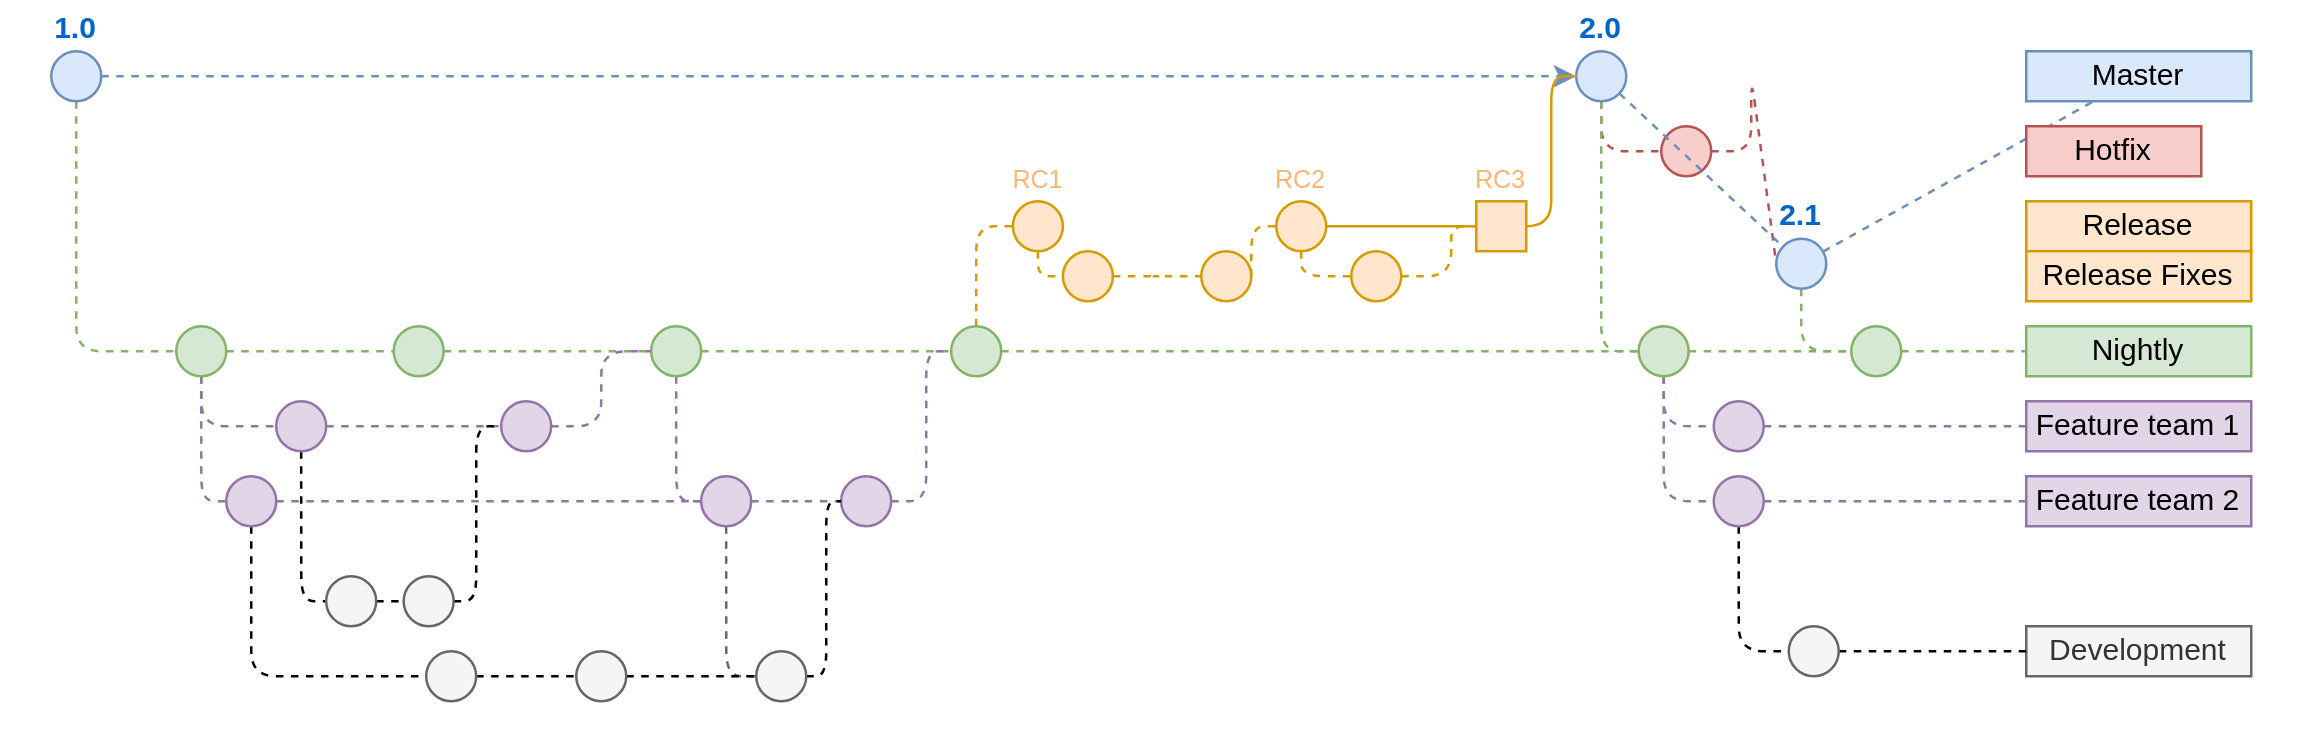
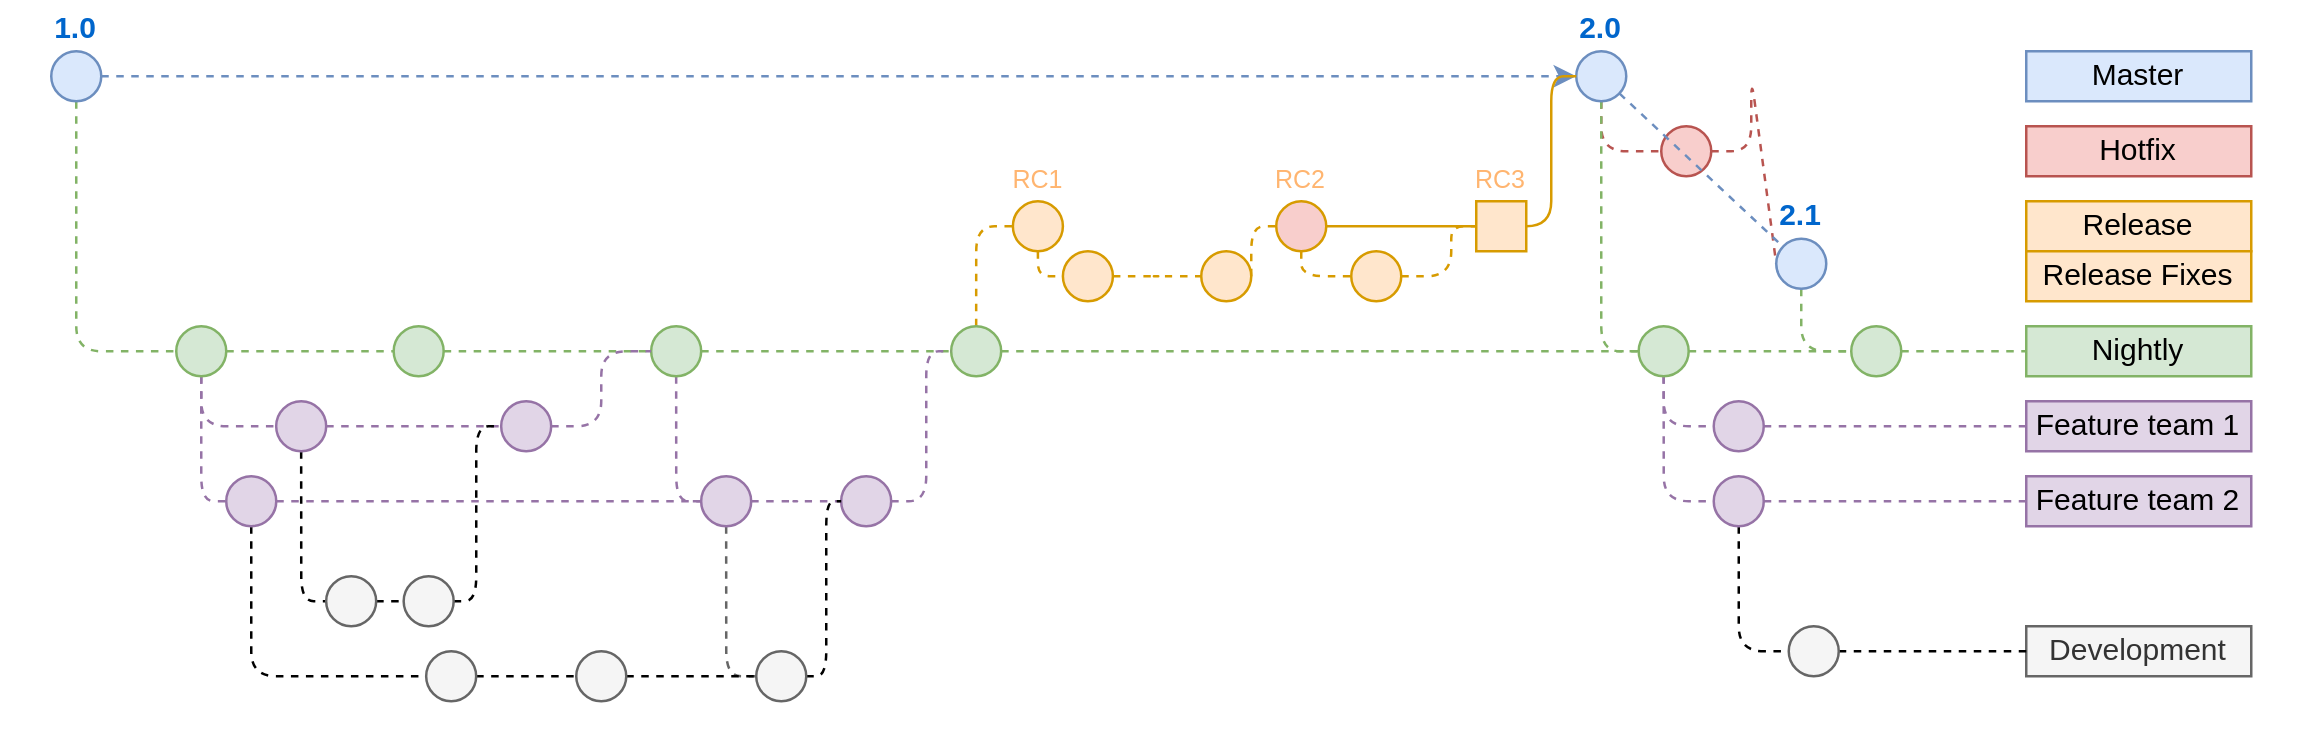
node "Hotfix": size 175x50 -> 225x50
edge "Master" -- "2.1": removed
node "RC2": fillcolor #ffe6cc -> #f8cecc
